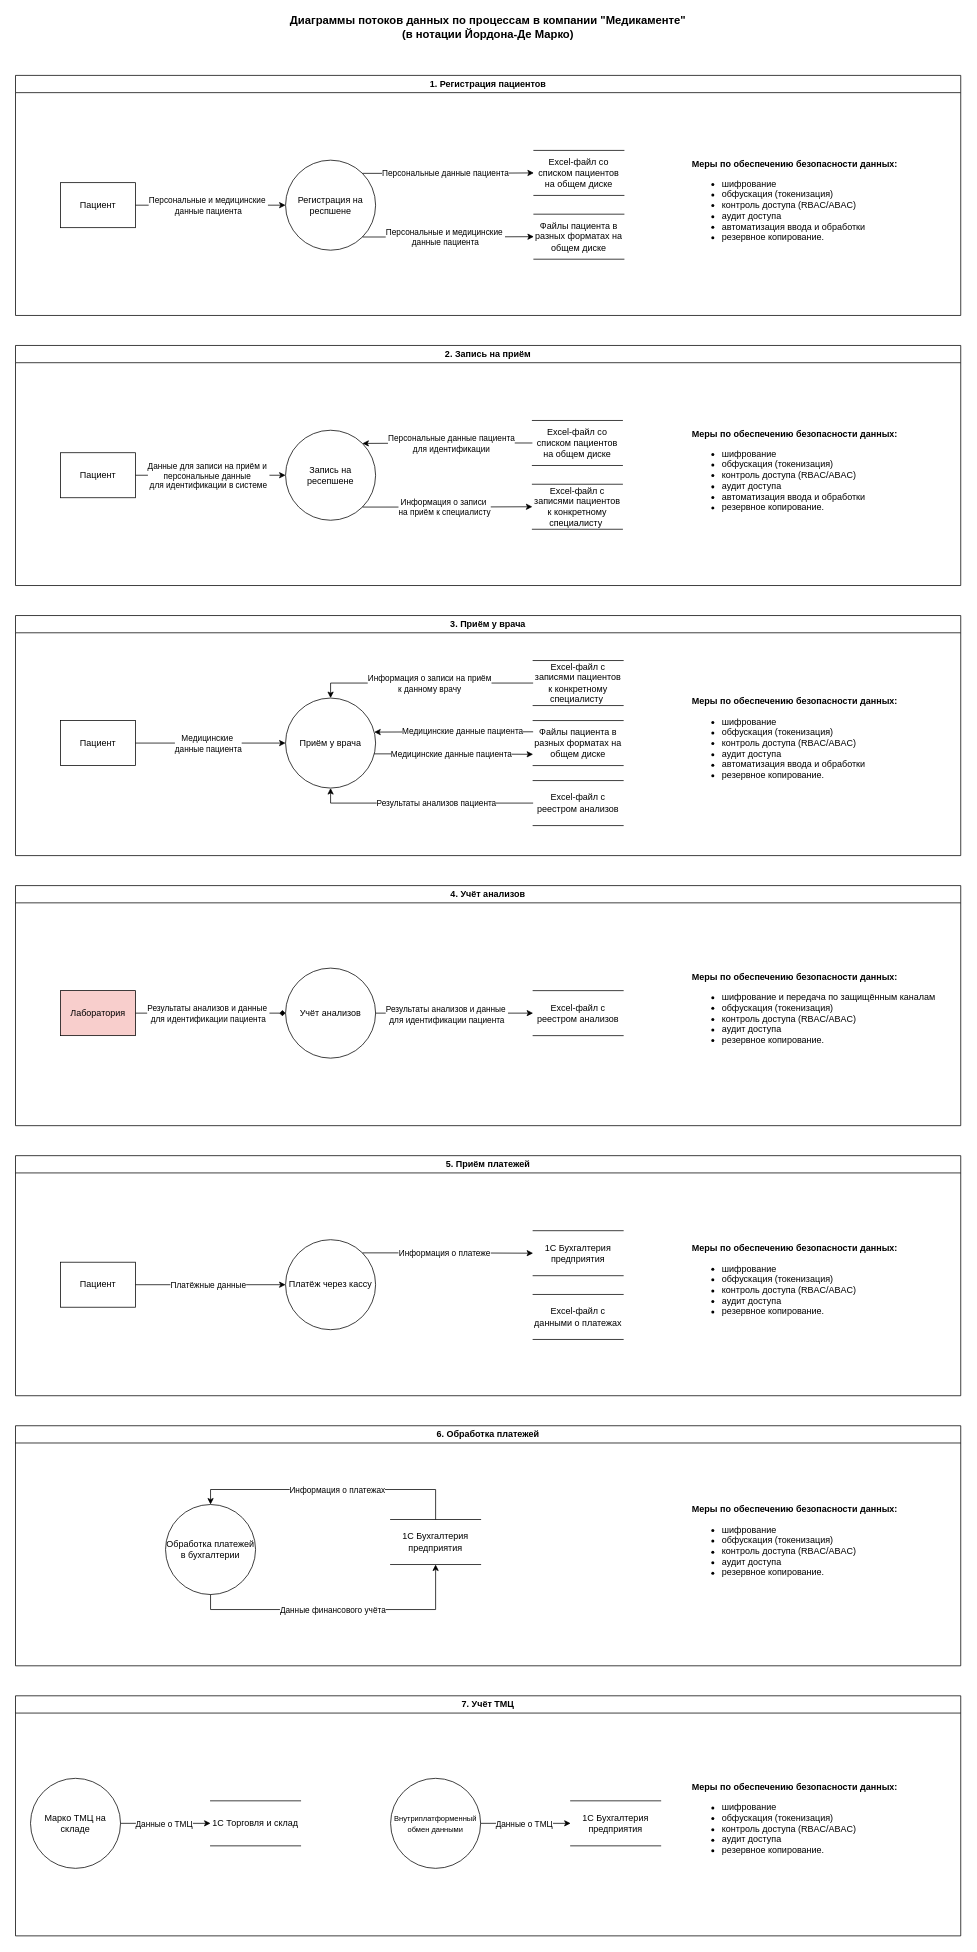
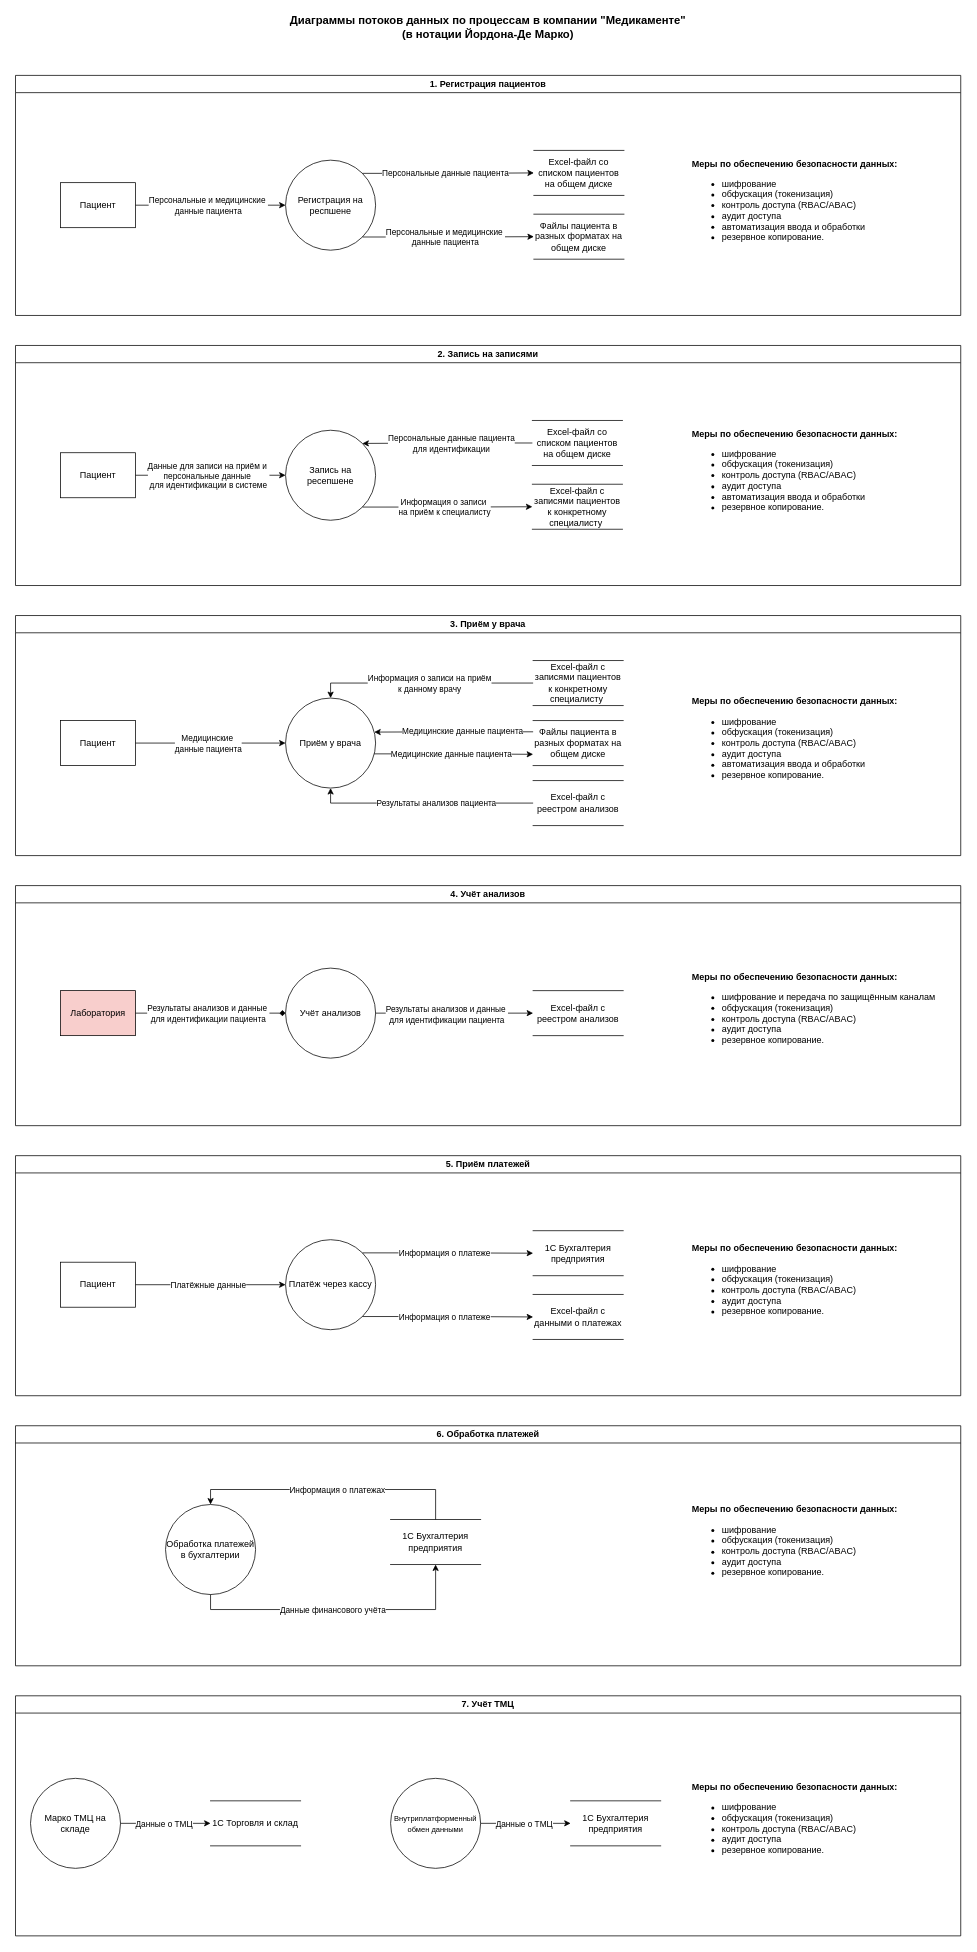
node "2. Запись на приём": label "2. Запись на приём" -> "2. Запись на записями"
edge "Платёж через кассу" -> "Excel-файл с данными о платежах": added, label "Информация о платеже"
